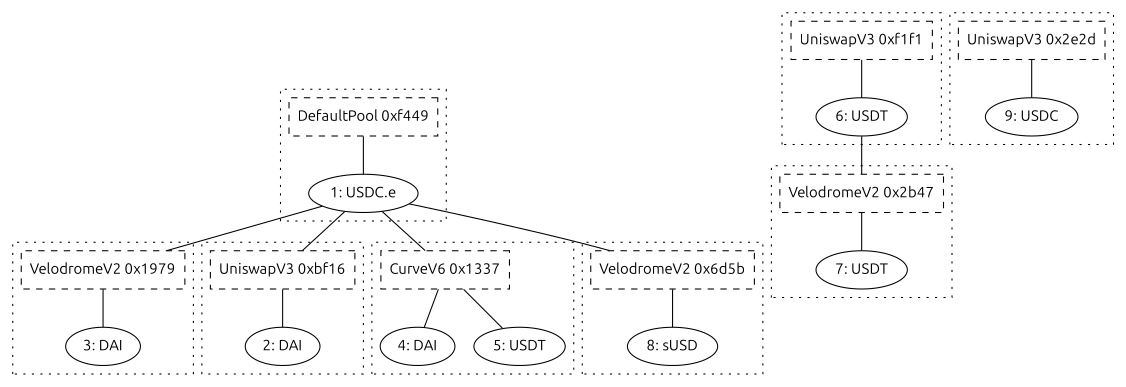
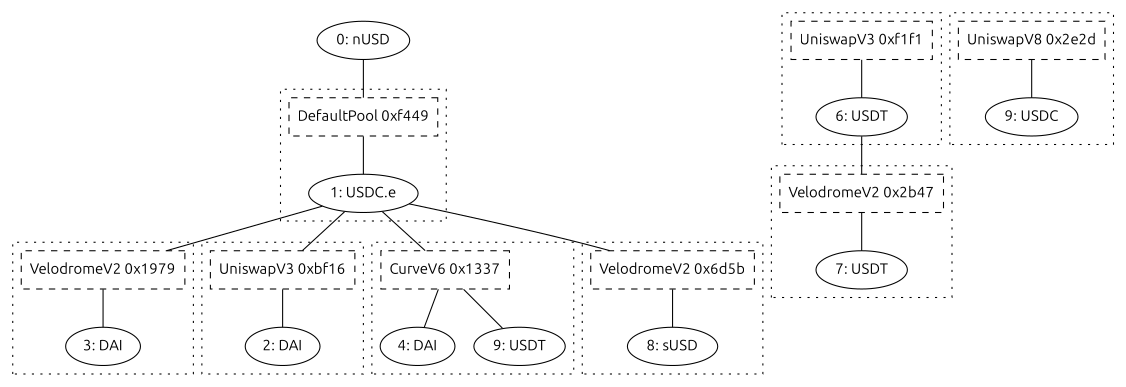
node "0: nUSD": added
node "UniswapV3 0x2e2d": label "UniswapV3 0x2e2d" -> "UniswapV8 0x2e2d"
node "5: USDT": label "5: USDT" -> "9: USDT"
